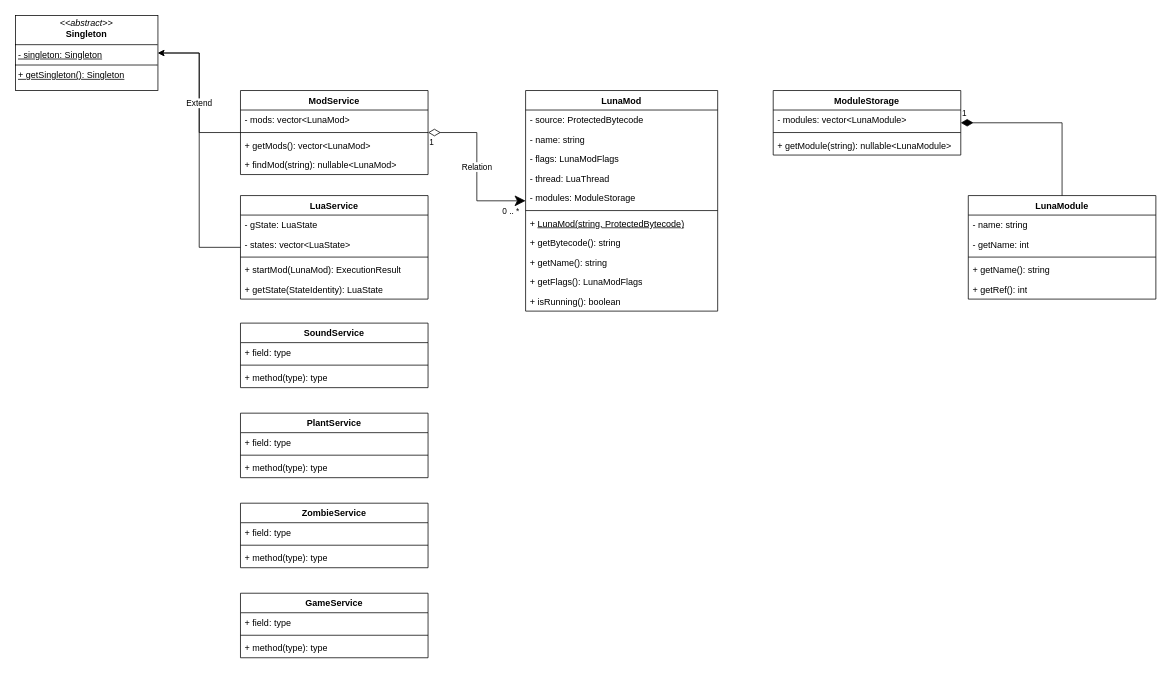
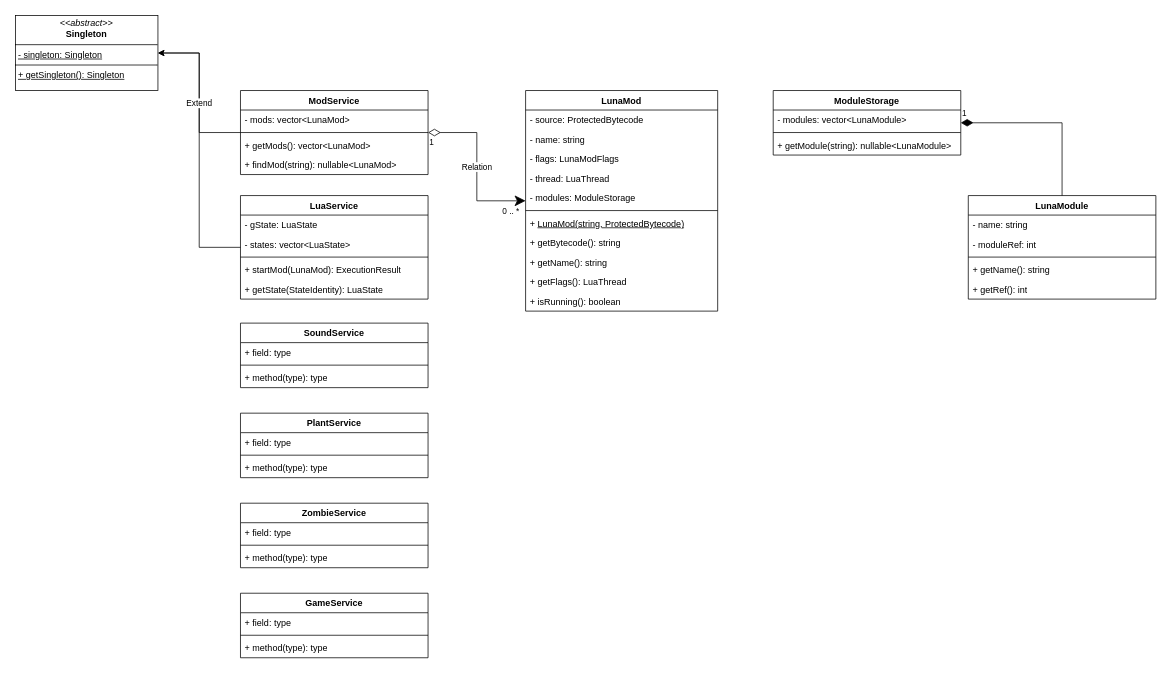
node "- getName: int": label "- getName: int" -> "- moduleRef: int"
node "+ getFlags(): LunaModFlags": label "+ getFlags(): LunaModFlags" -> "+ getFlags(): LuaThread"
